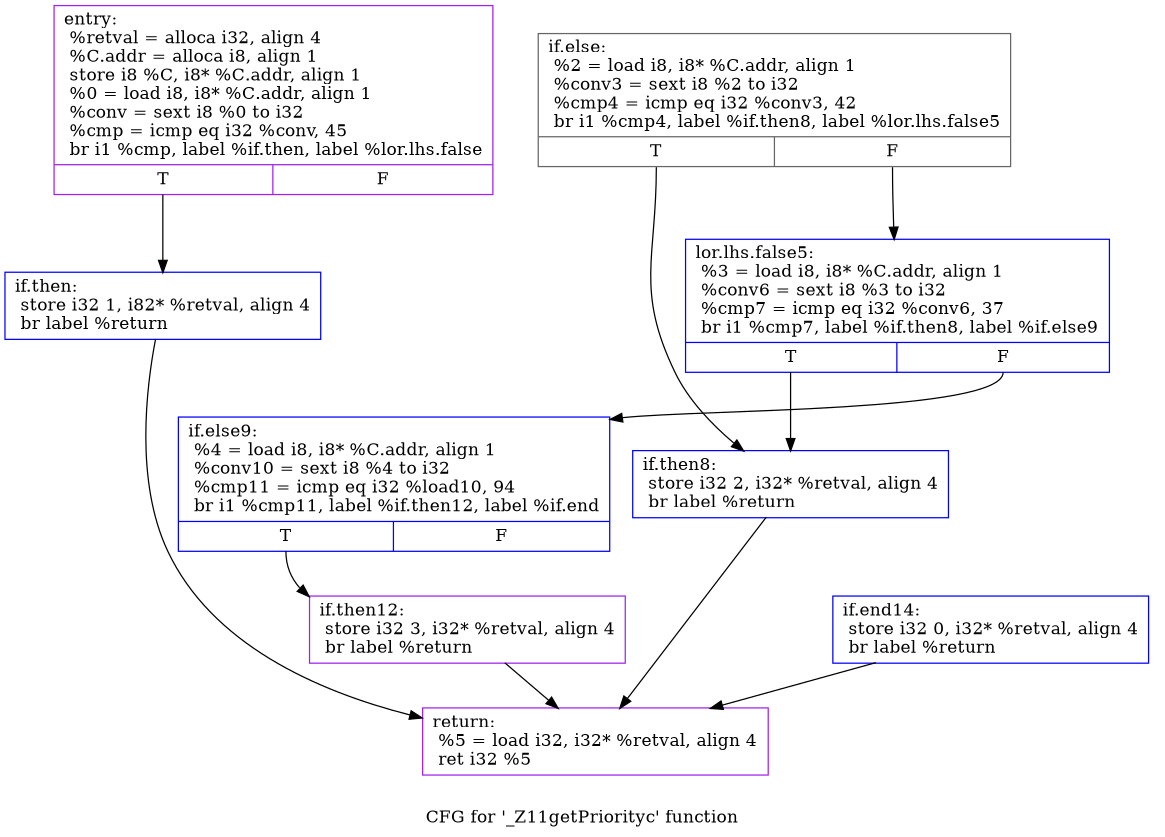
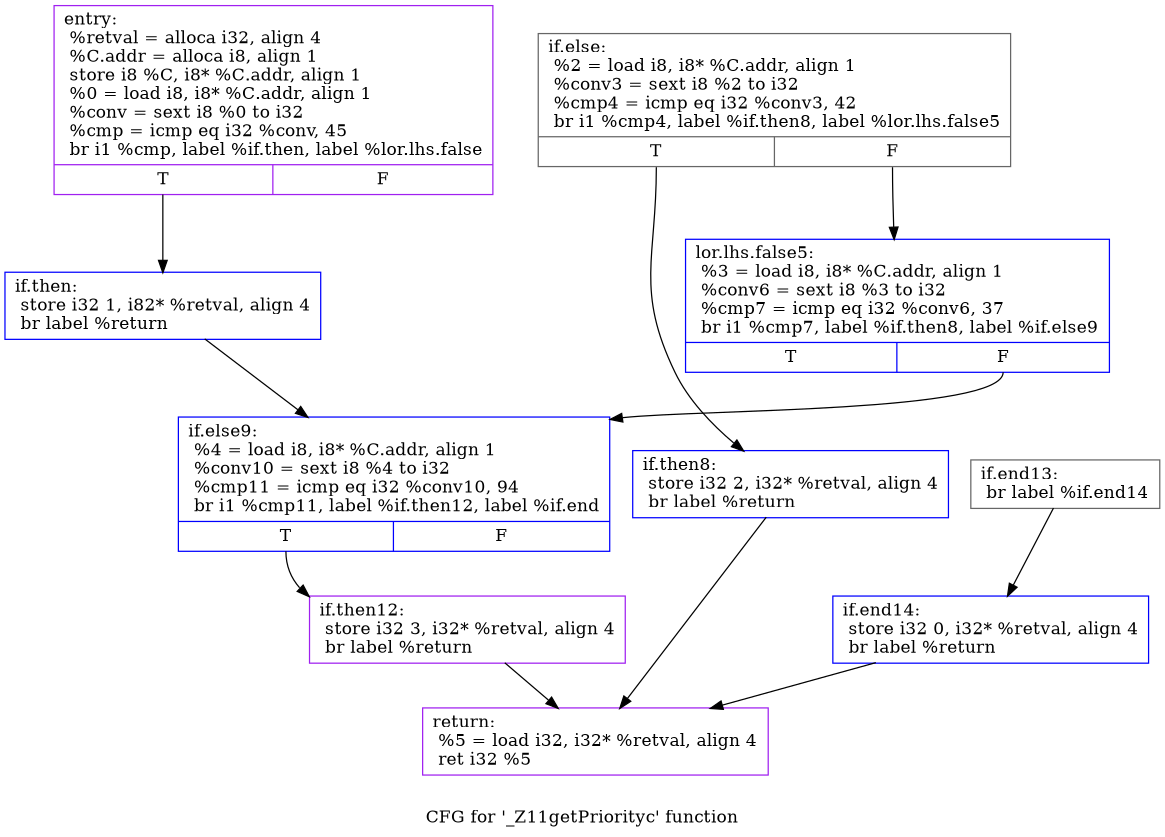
edge "lor.lhs.false5:" -> "if.then8:": removed
node "if.end13:": added
node "if.else9:": text "%cmp11 = icmp eq i32 %load10, 94" -> "%cmp11 = icmp eq i32 %conv10, 94"
edge "if.then:" -> "return:": now "if.then:" -> "if.else9:"
